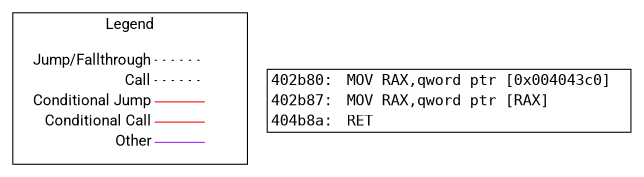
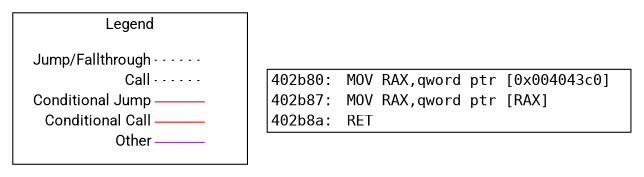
node "402b80:": text "404b8a:" -> "402b8a:"
